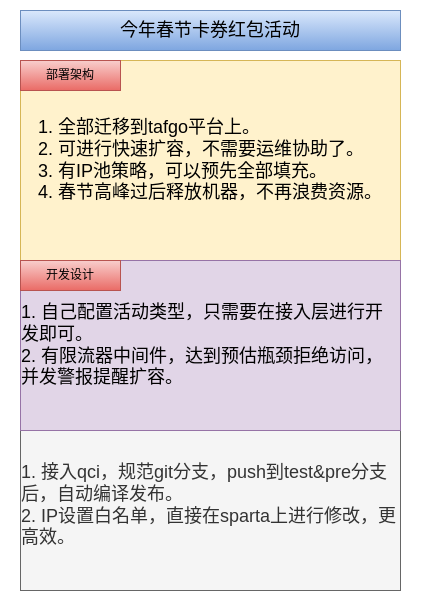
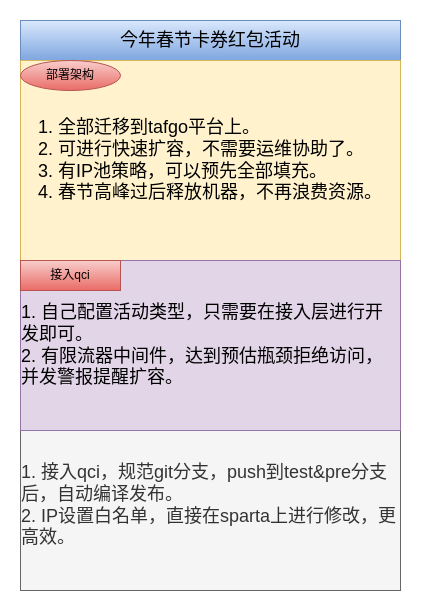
node "今年春节卡券红包活动": moved (211, 31) -> (211, 41)
node "部署架构": shape rectangle -> ellipse
node "开发设计": label "开发设计" -> "接入qci"
